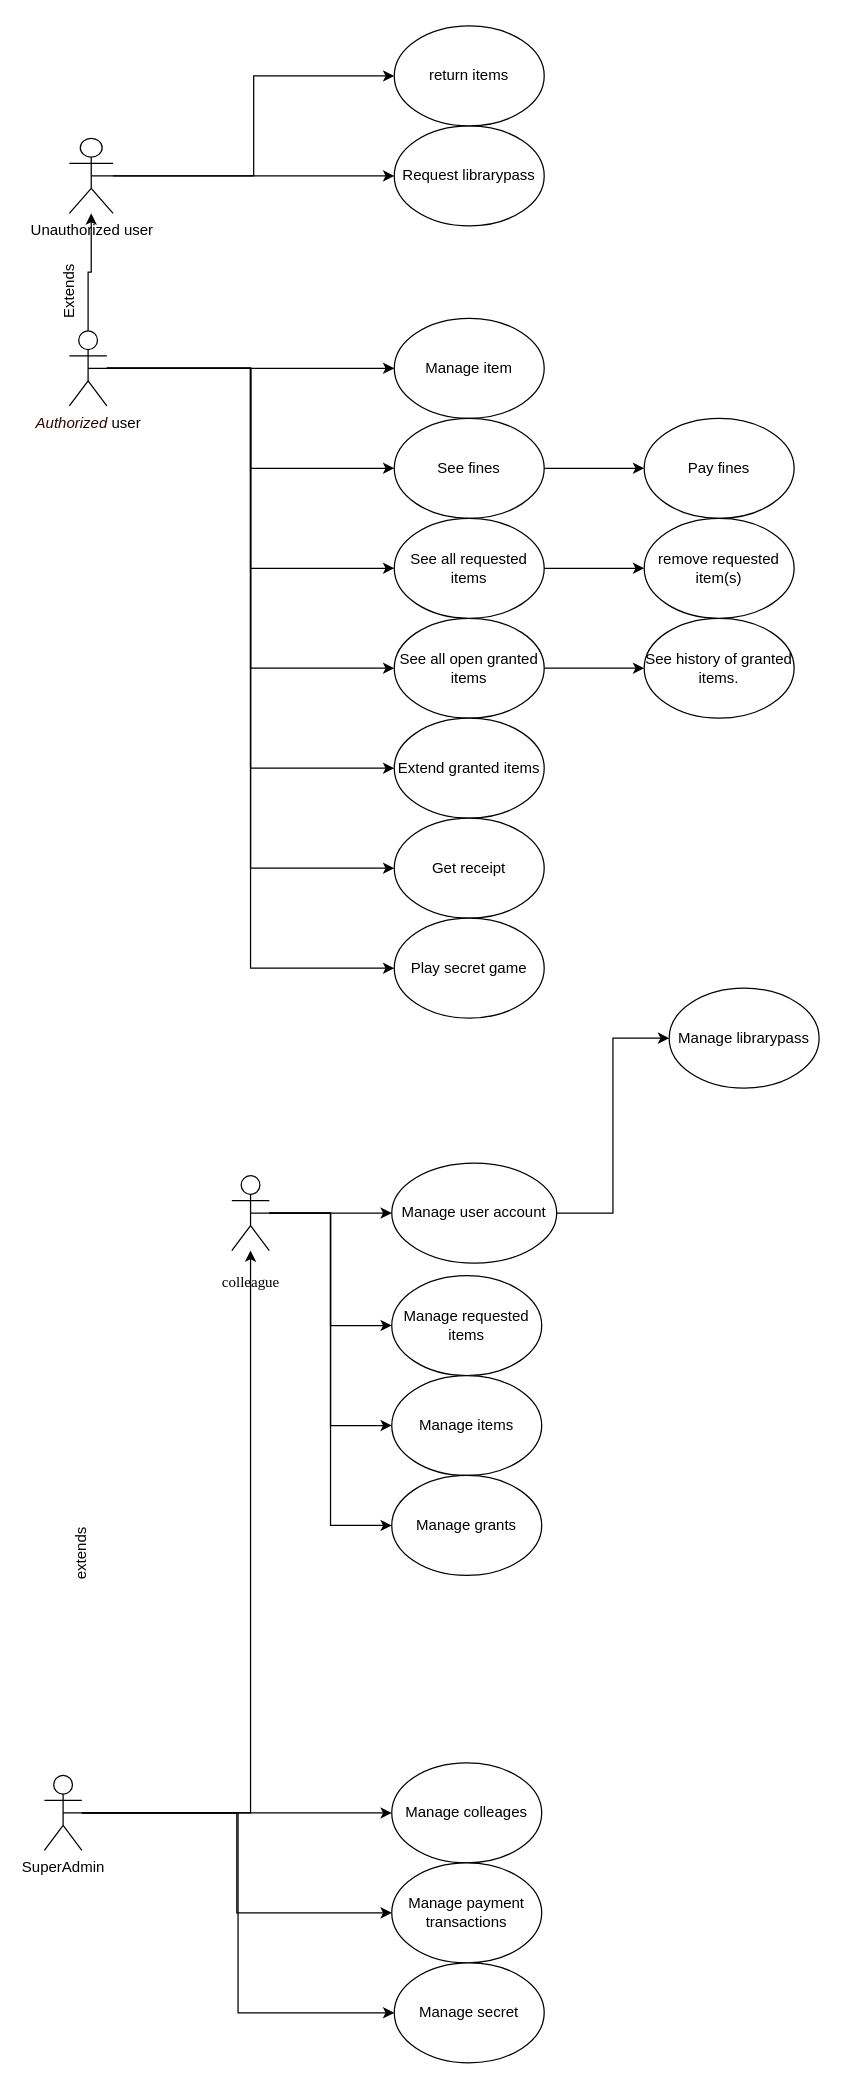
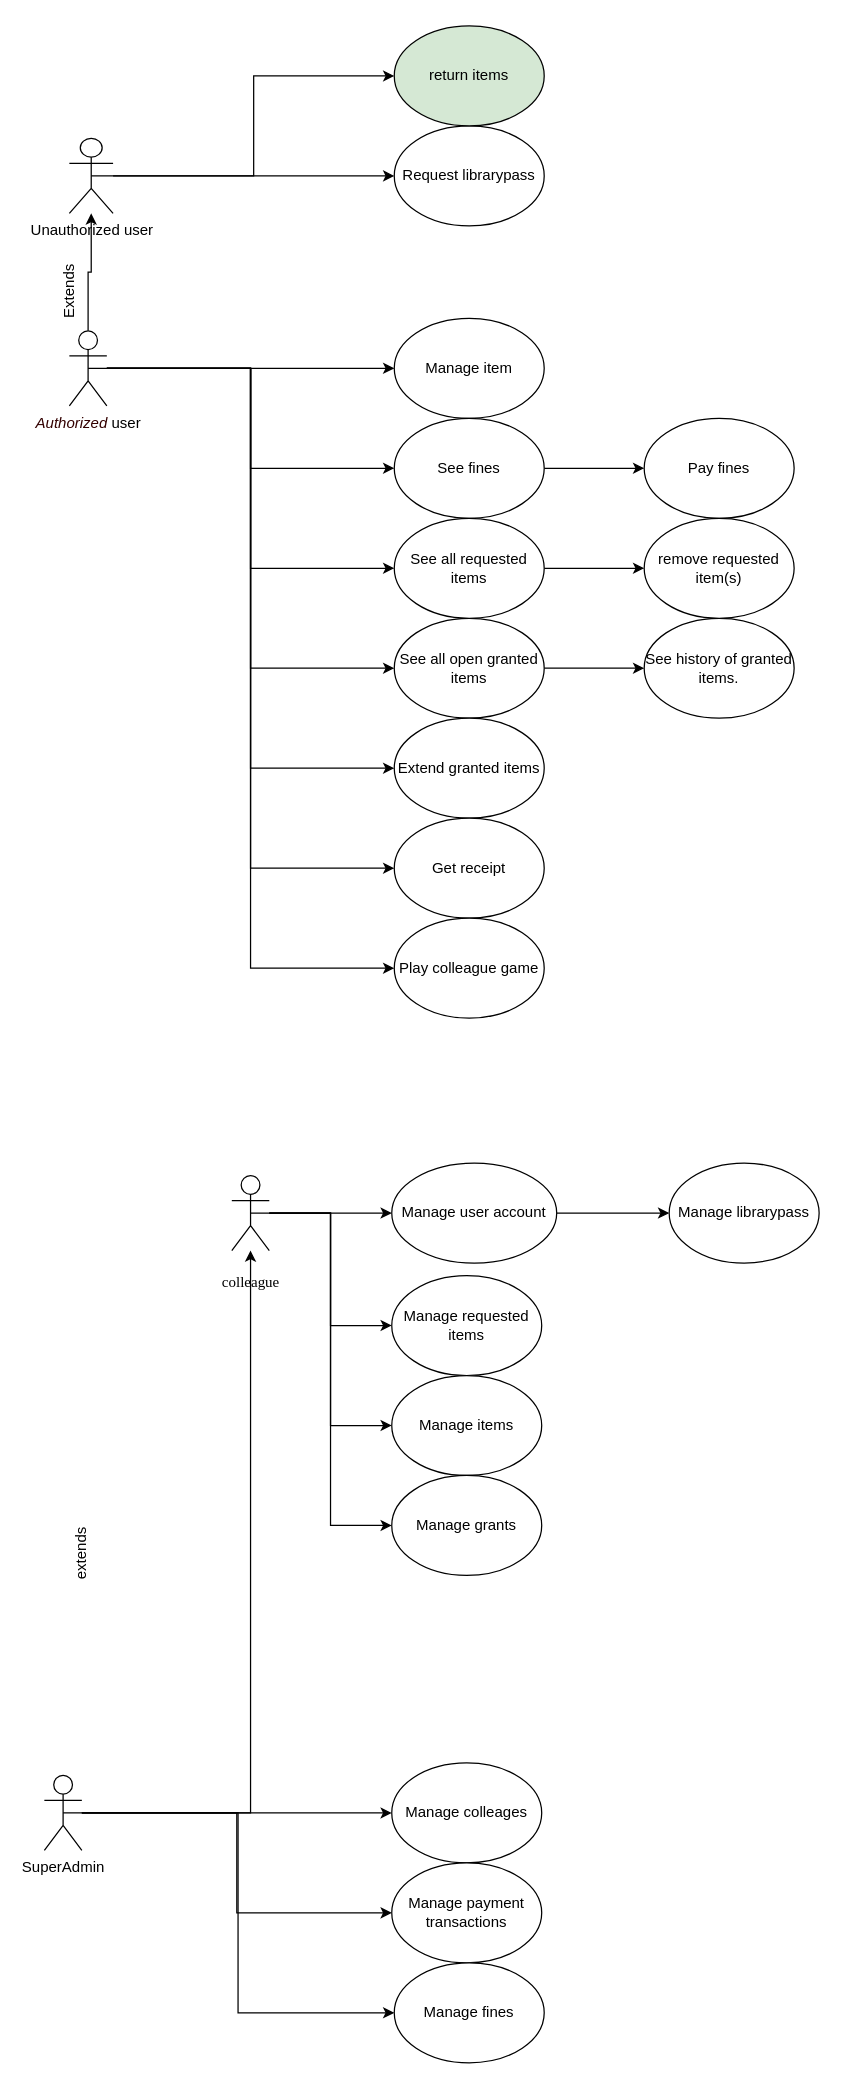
node "return items": fillcolor #ffffff -> #d5e8d4
node "Play secret game": label "Play secret game" -> "Play colleague game"
node "Manage librarypass": moved (744, 1038) -> (744, 1213)
node "Manage secret": label "Manage secret" -> "Manage fines"
